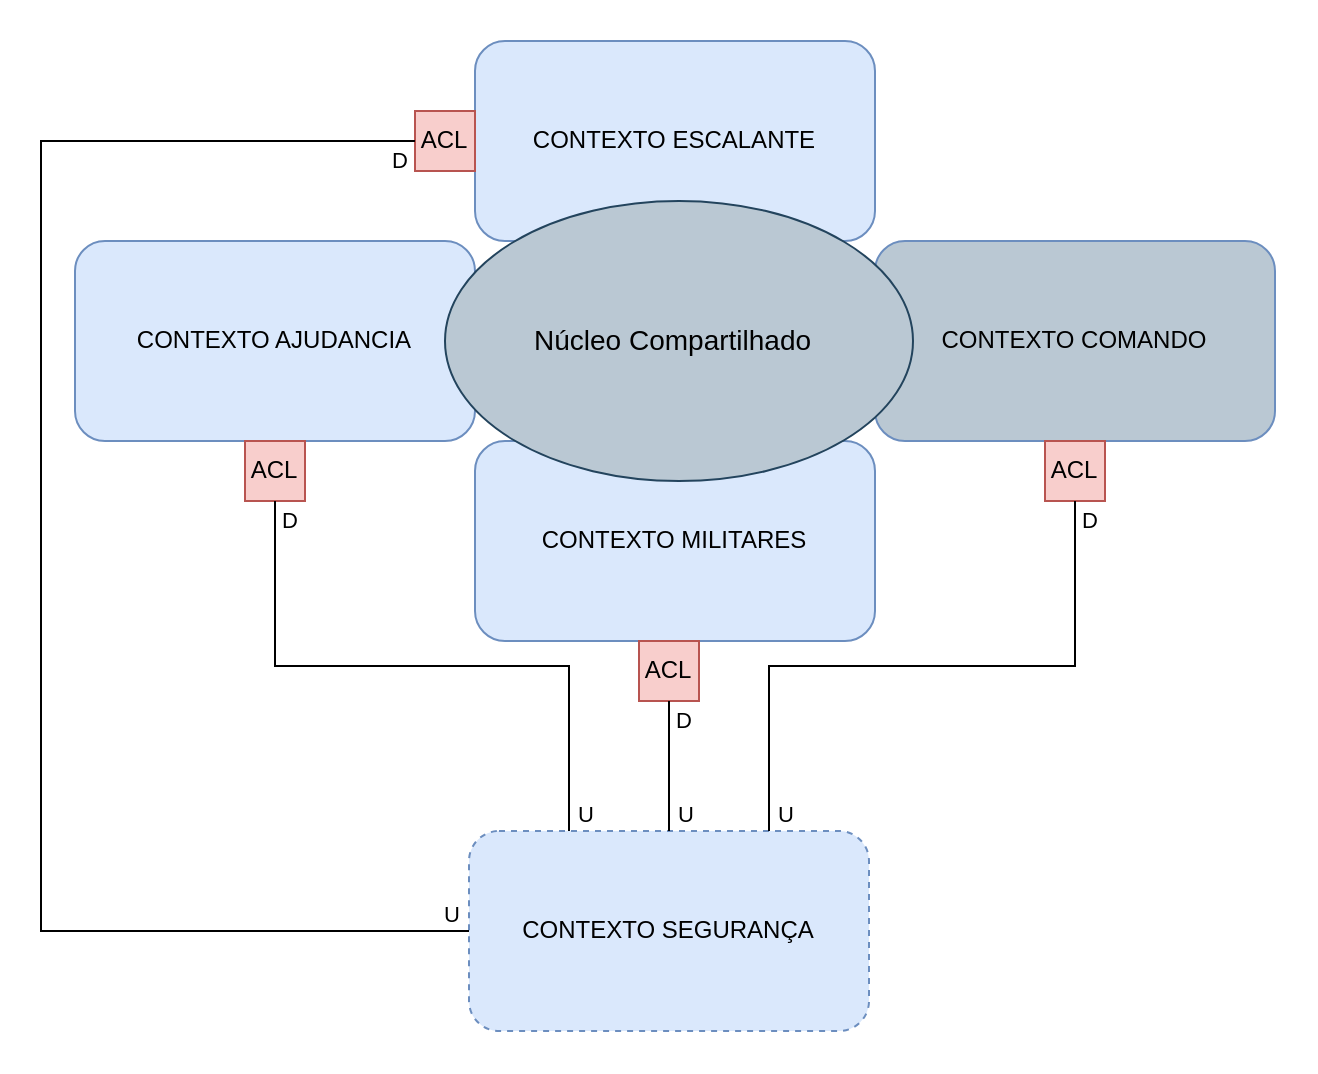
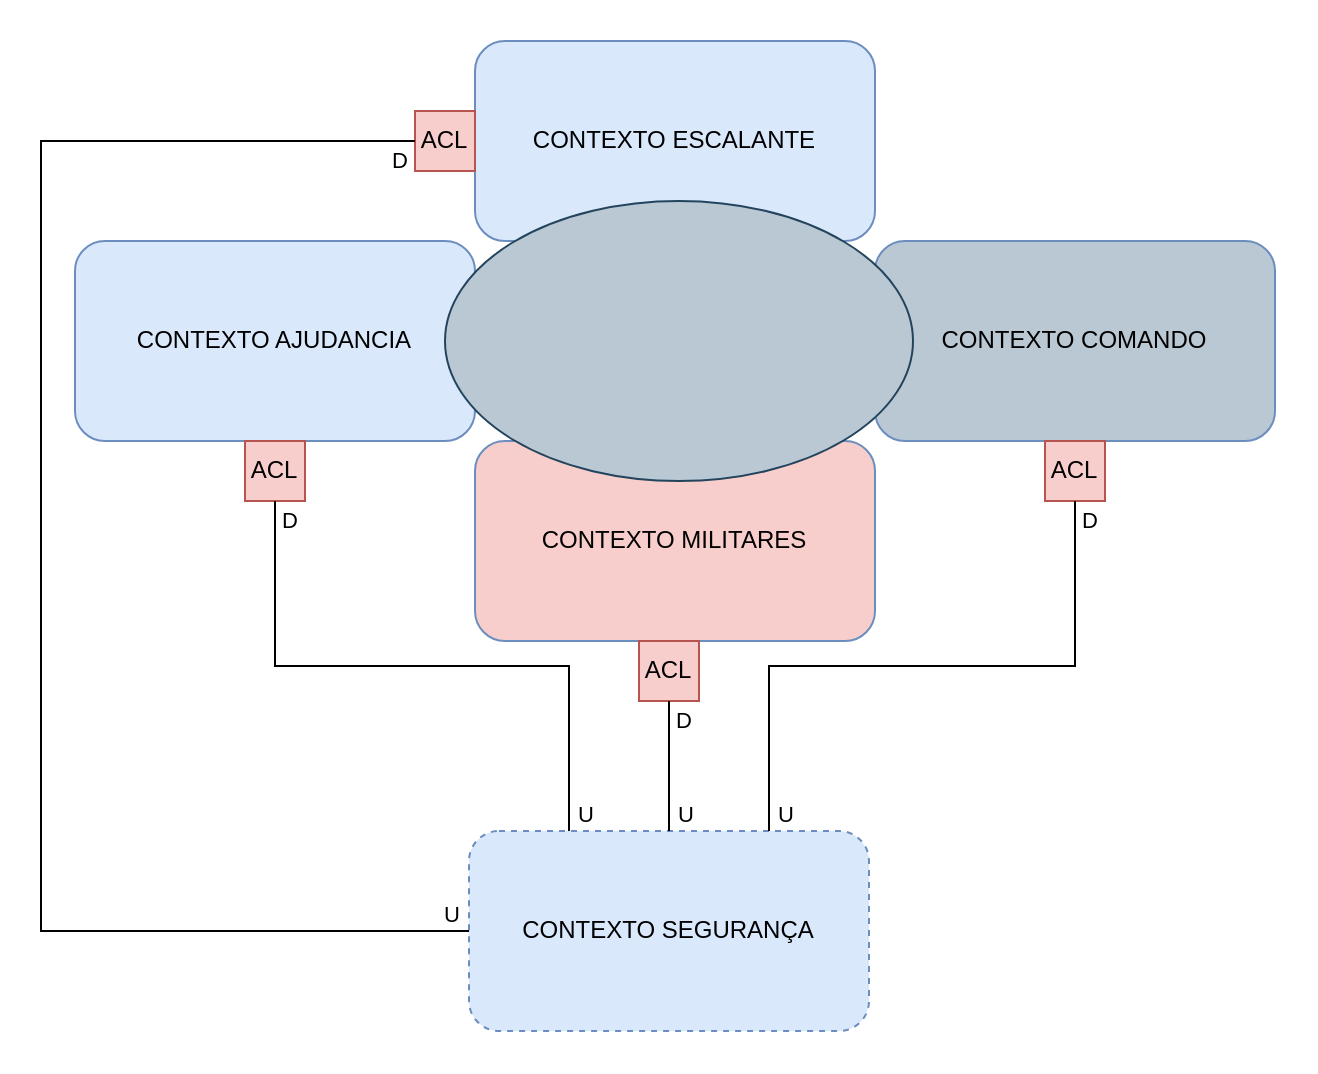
node "Núcleo Compartilhado": removed
node "CONTEXTO MILITARES": fillcolor #dae8fc -> #f8cecc
